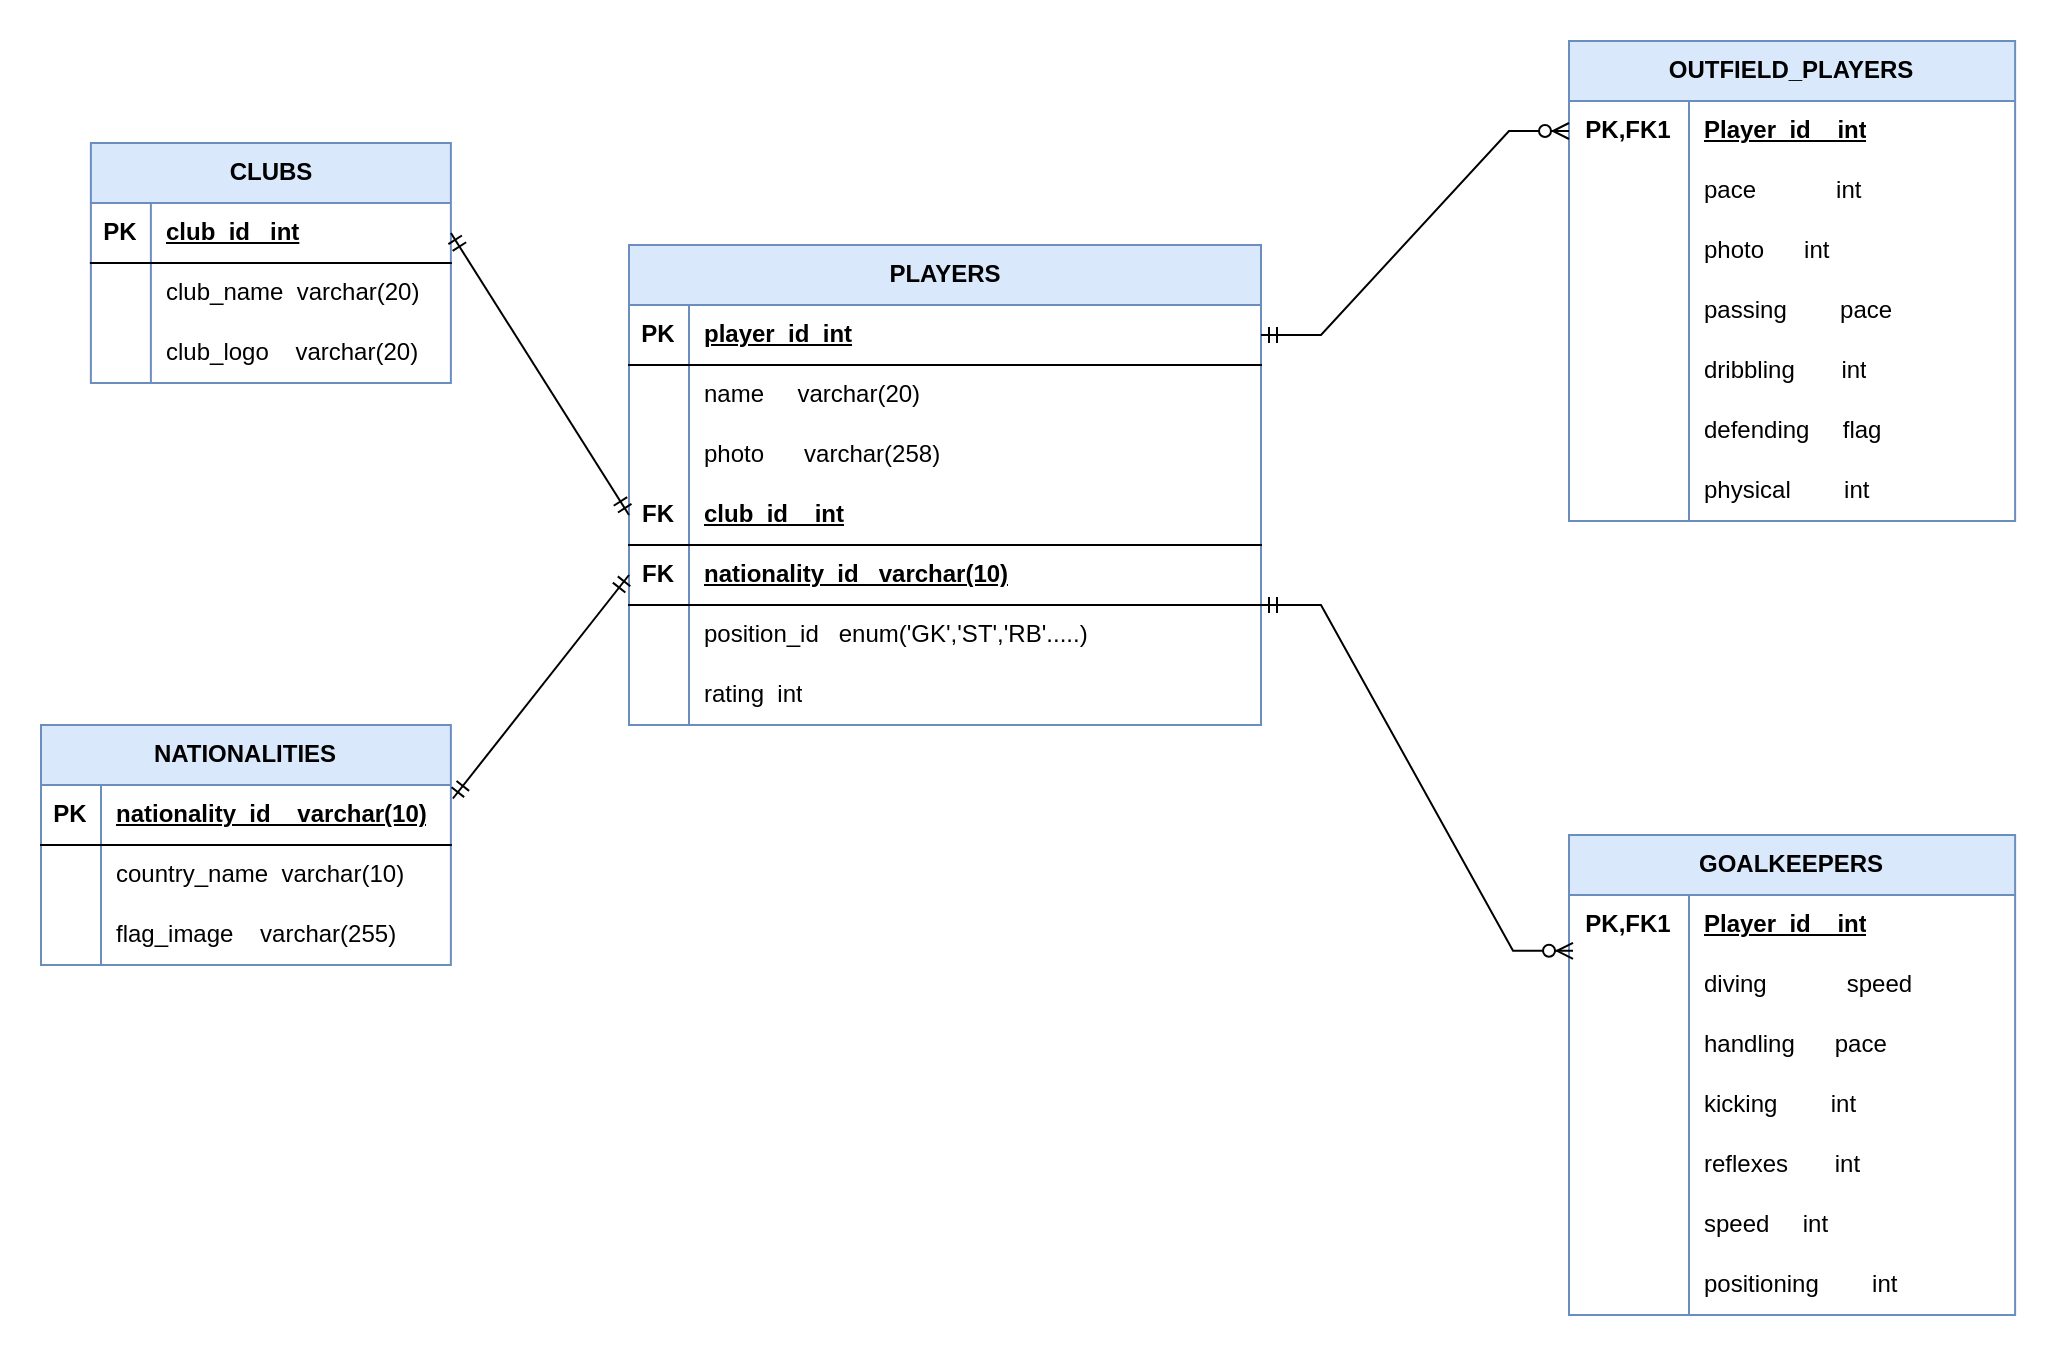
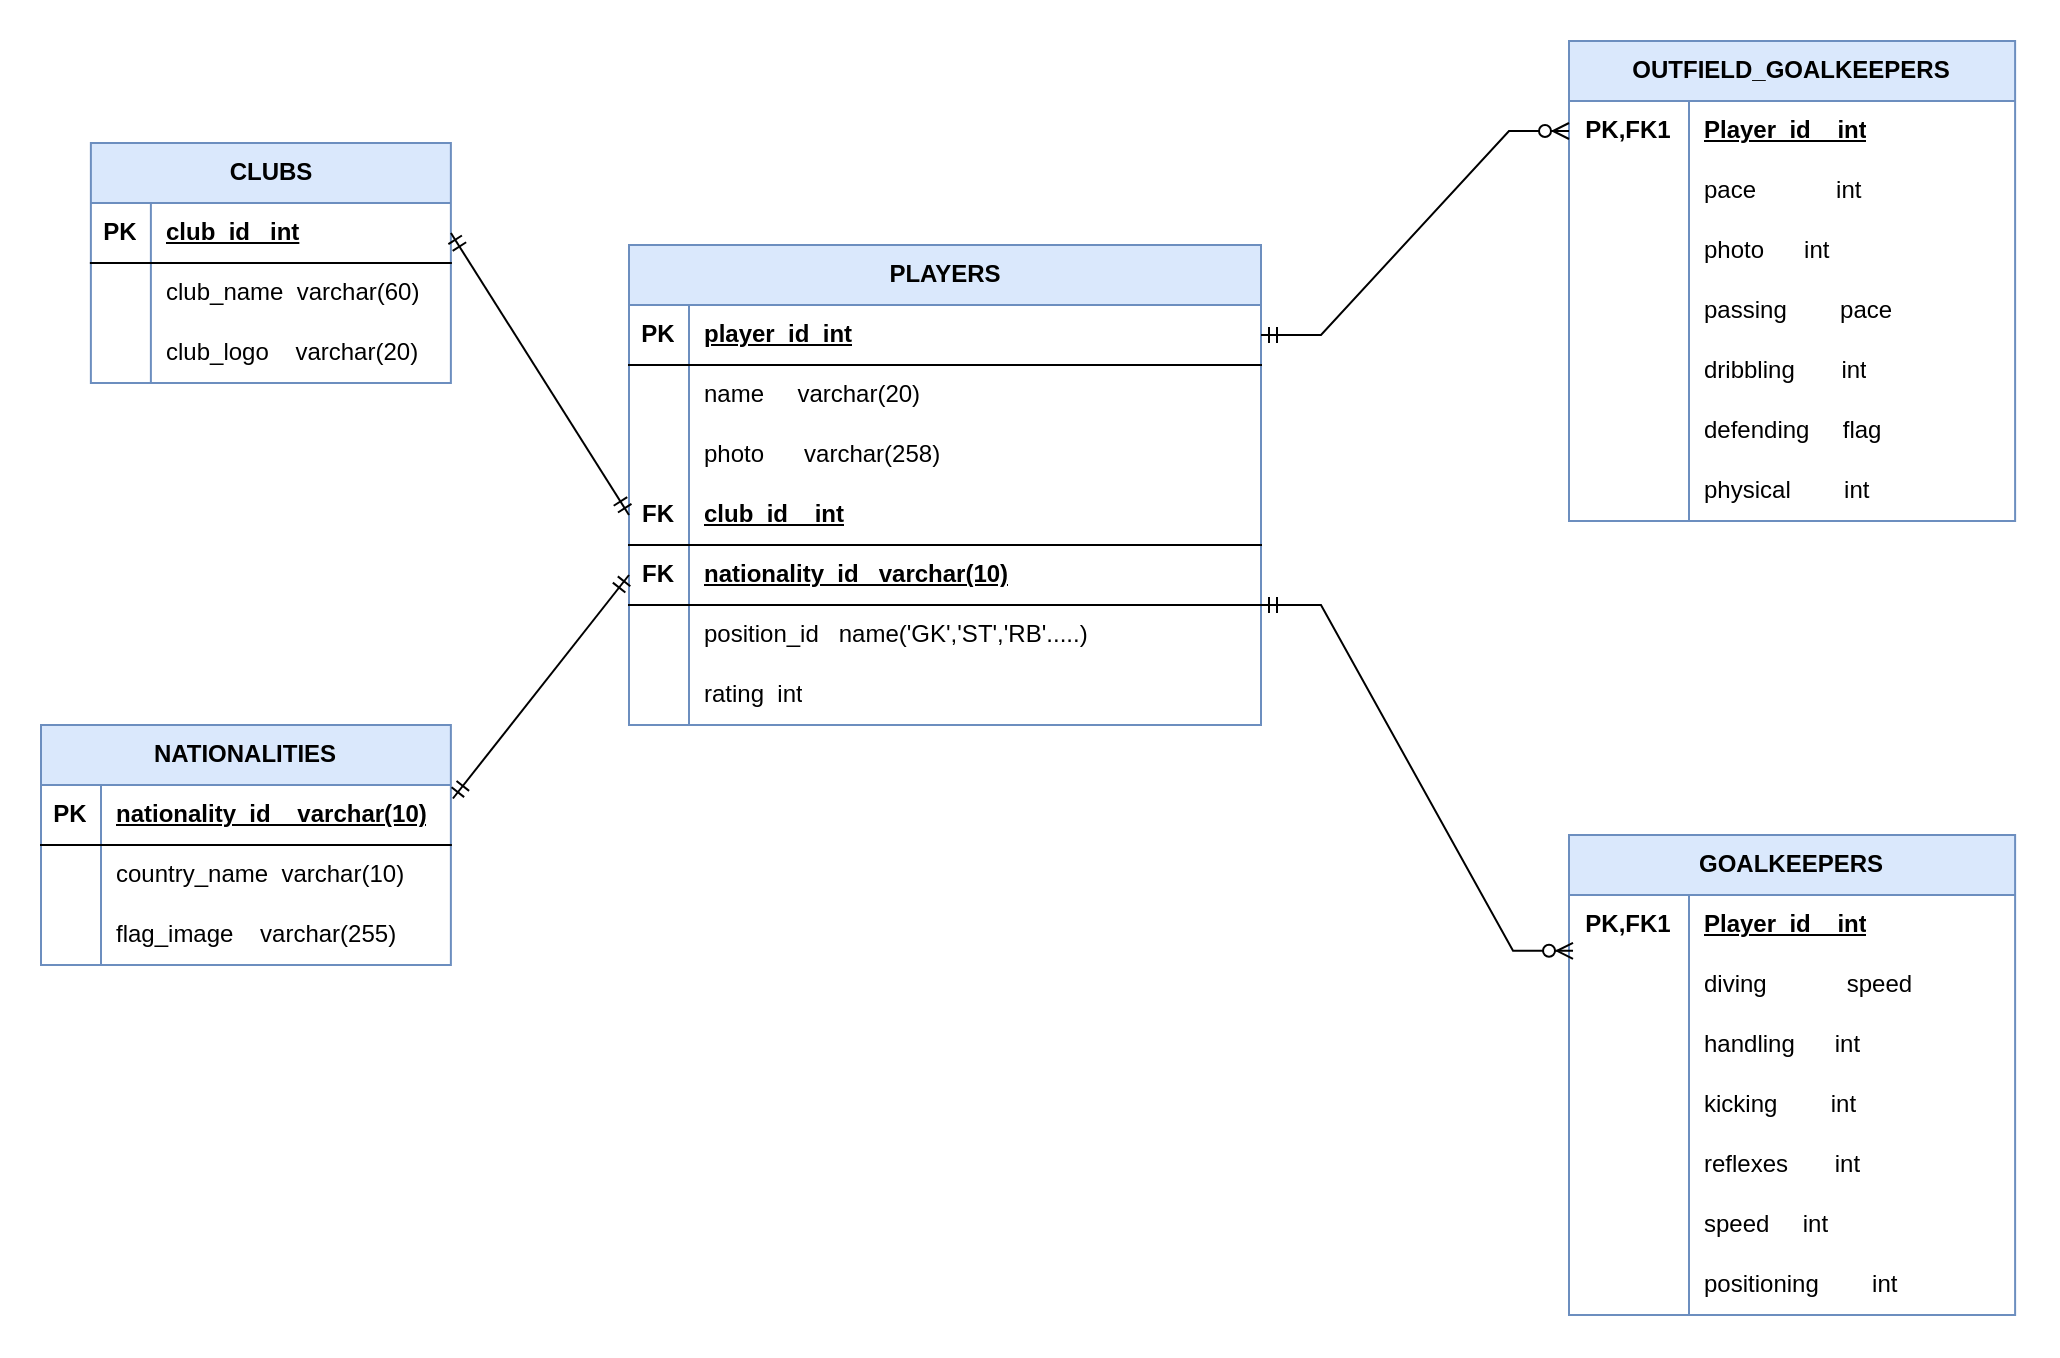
node "OUTFIELD_PLAYERS": label "OUTFIELD_PLAYERS" -> "OUTFIELD_GOALKEEPERS"
node "club_name varchar(20)": label "club_name varchar(20)" -> "club_name varchar(60)"
node "position_id enum('GK','ST','RB'.....)": label "position_id enum('GK','ST','RB'.....)" -> "position_id name('GK','ST','RB'.....)"
node "handling pace": label "handling pace" -> "handling int"
